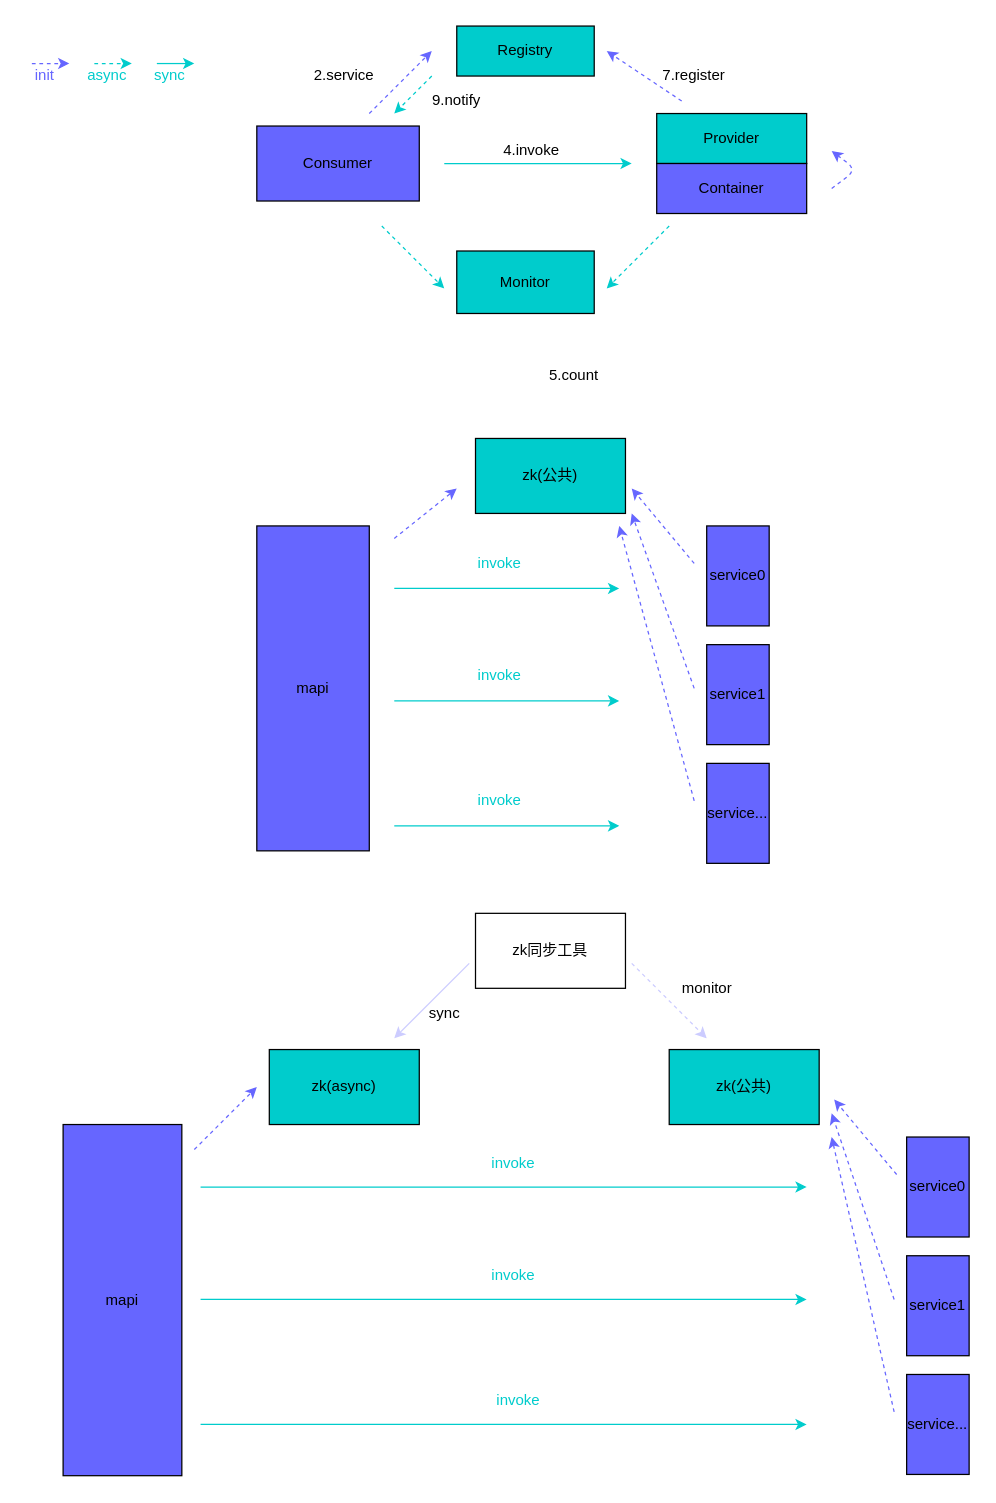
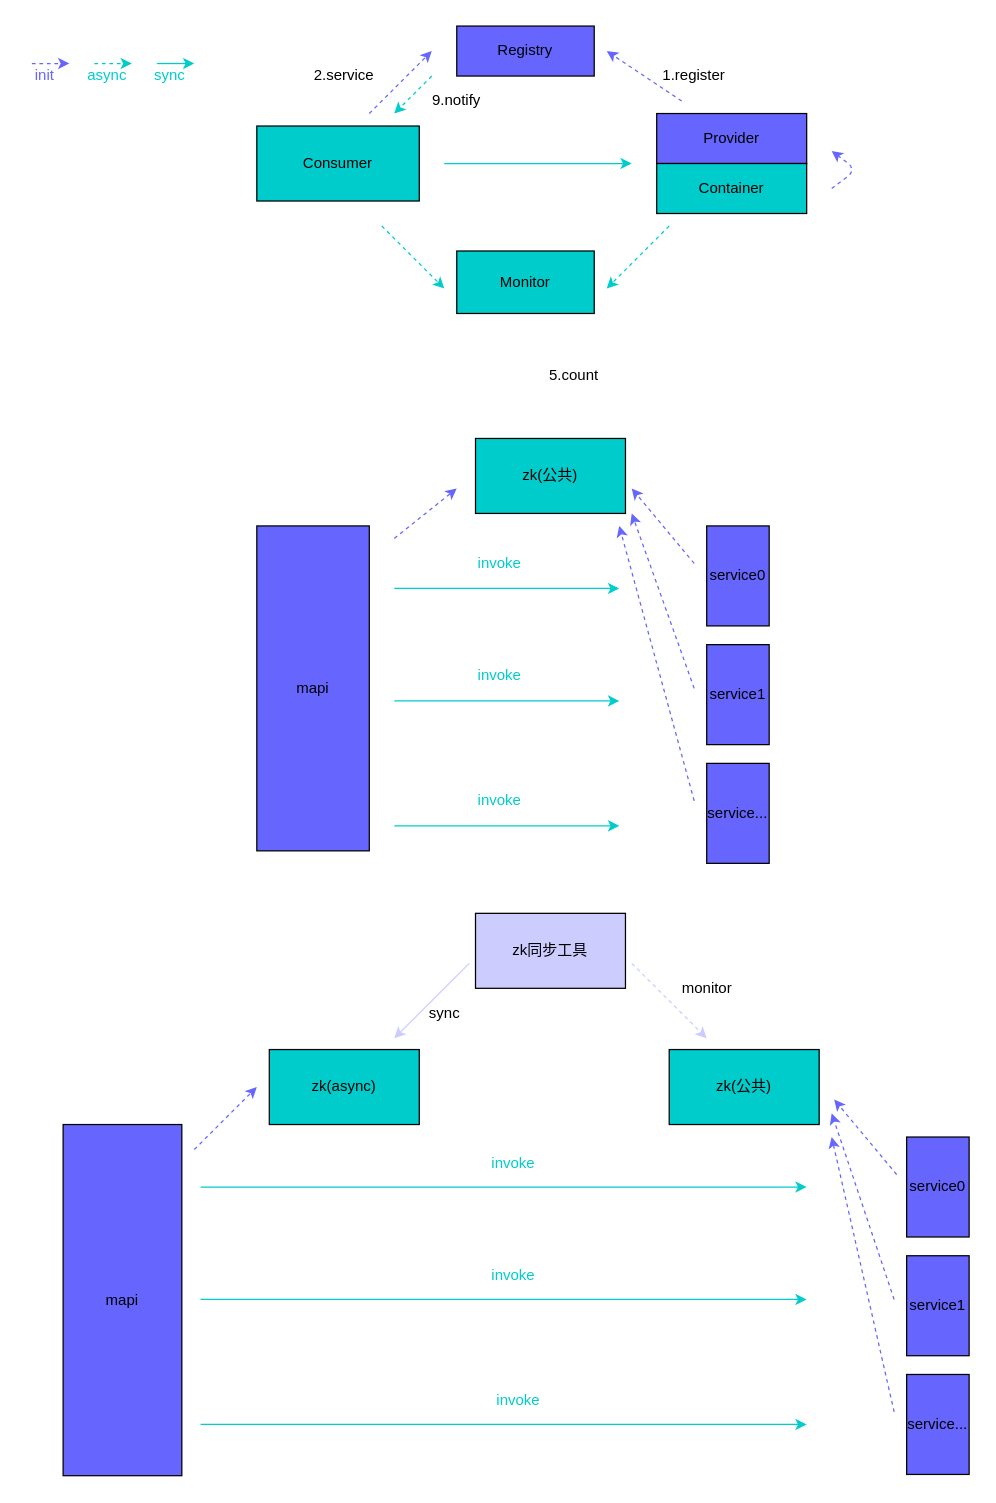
node "Registry": fillcolor #00cccc -> #6666ff
node "7.register": label "7.register" -> "1.register"
node "Provider": fillcolor #00cccc -> #6666ff
node "4.invoke": removed
node "Consumer": fillcolor #6666ff -> #00cccc
node "Container": fillcolor #6666ff -> #00cccc
node "zk同步工具": fillcolor #ffffff -> #ccccff
